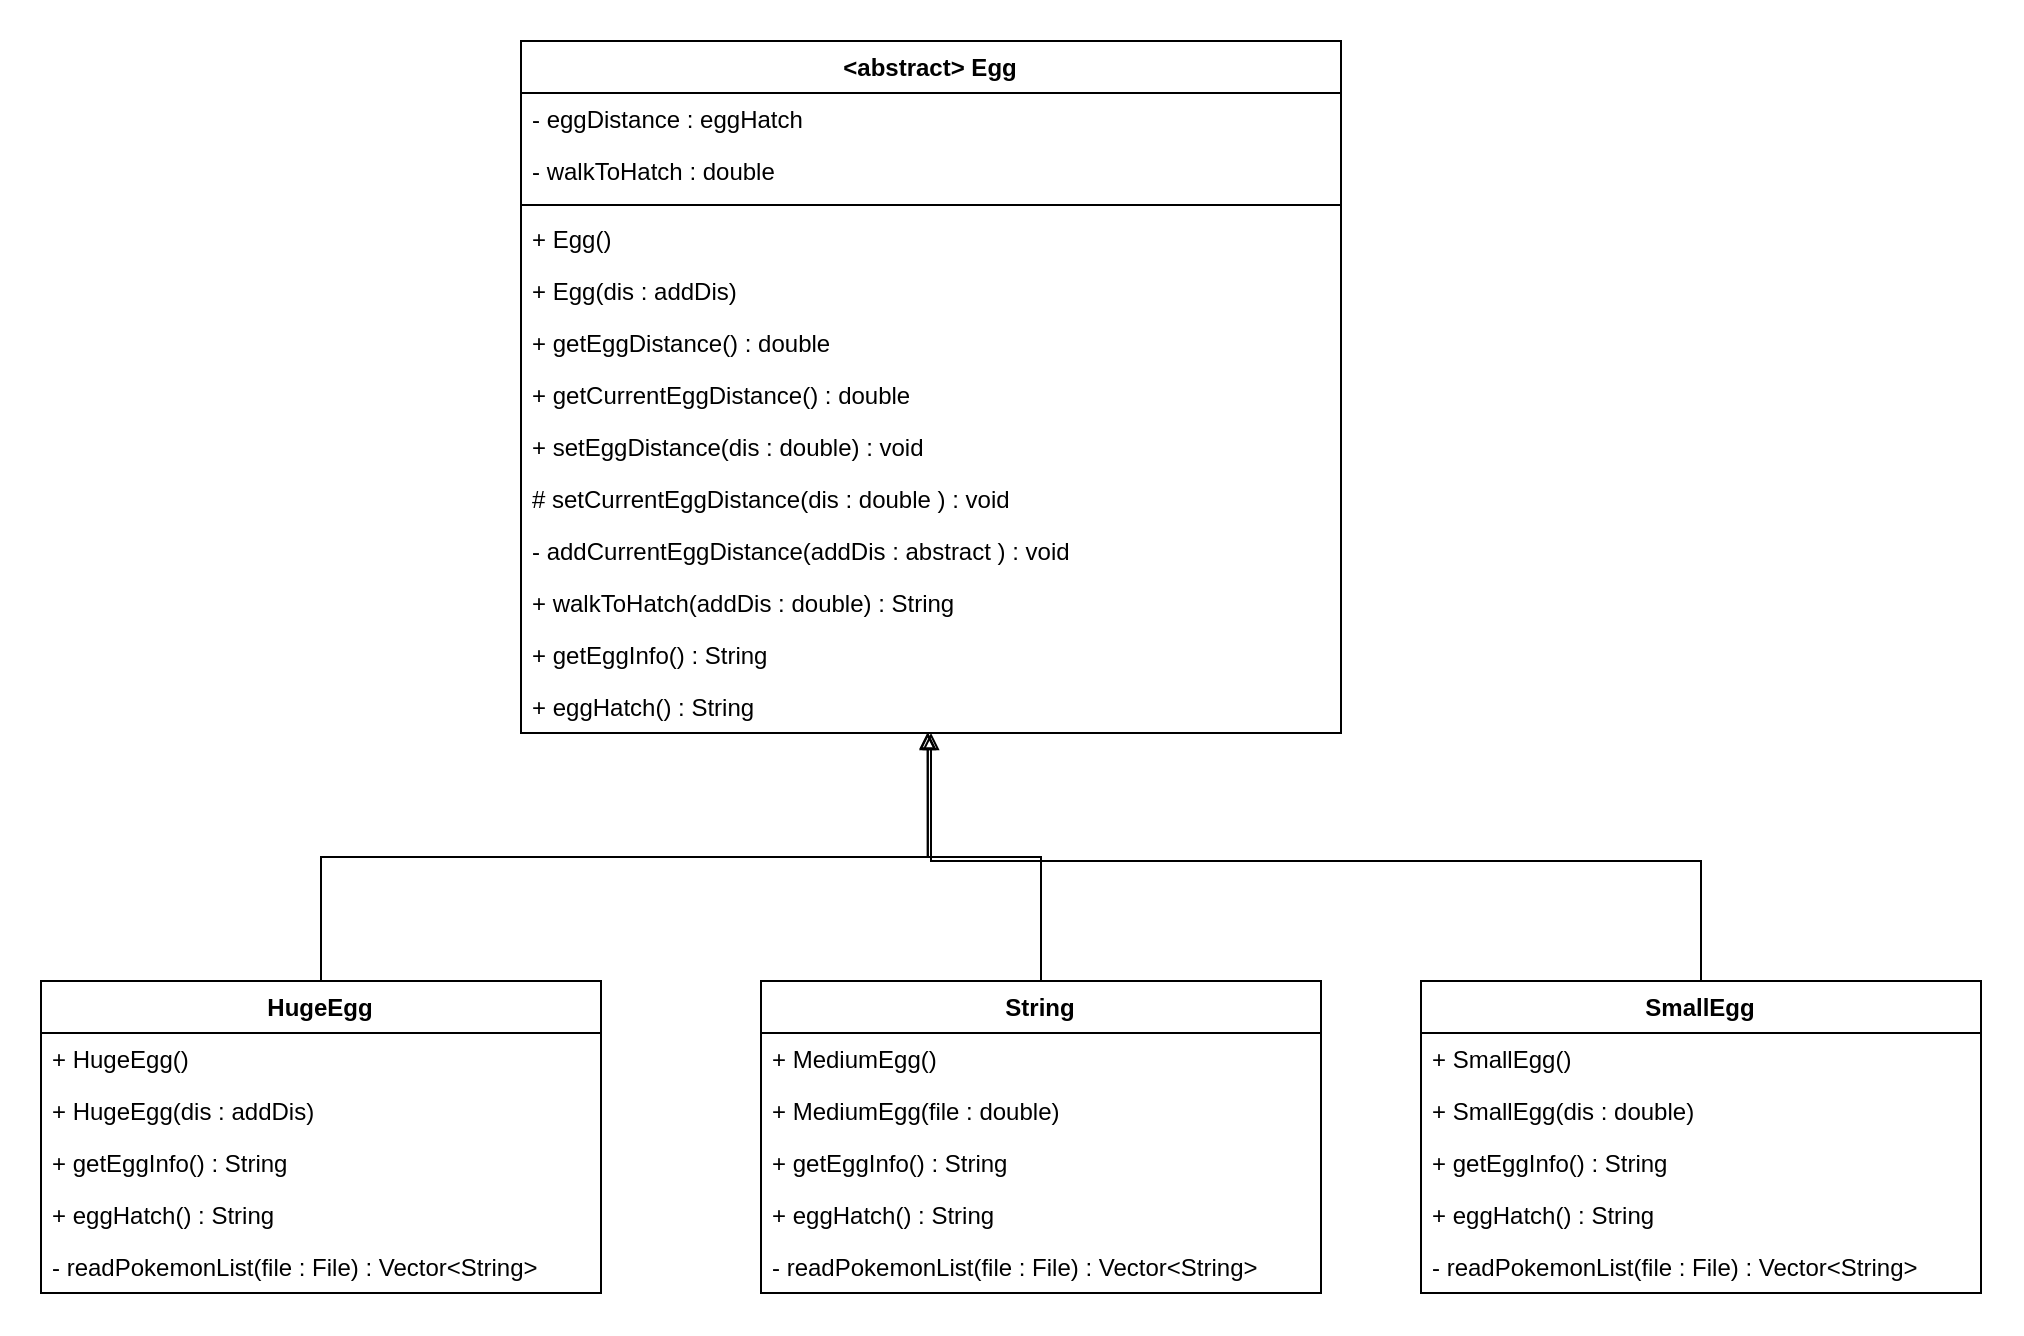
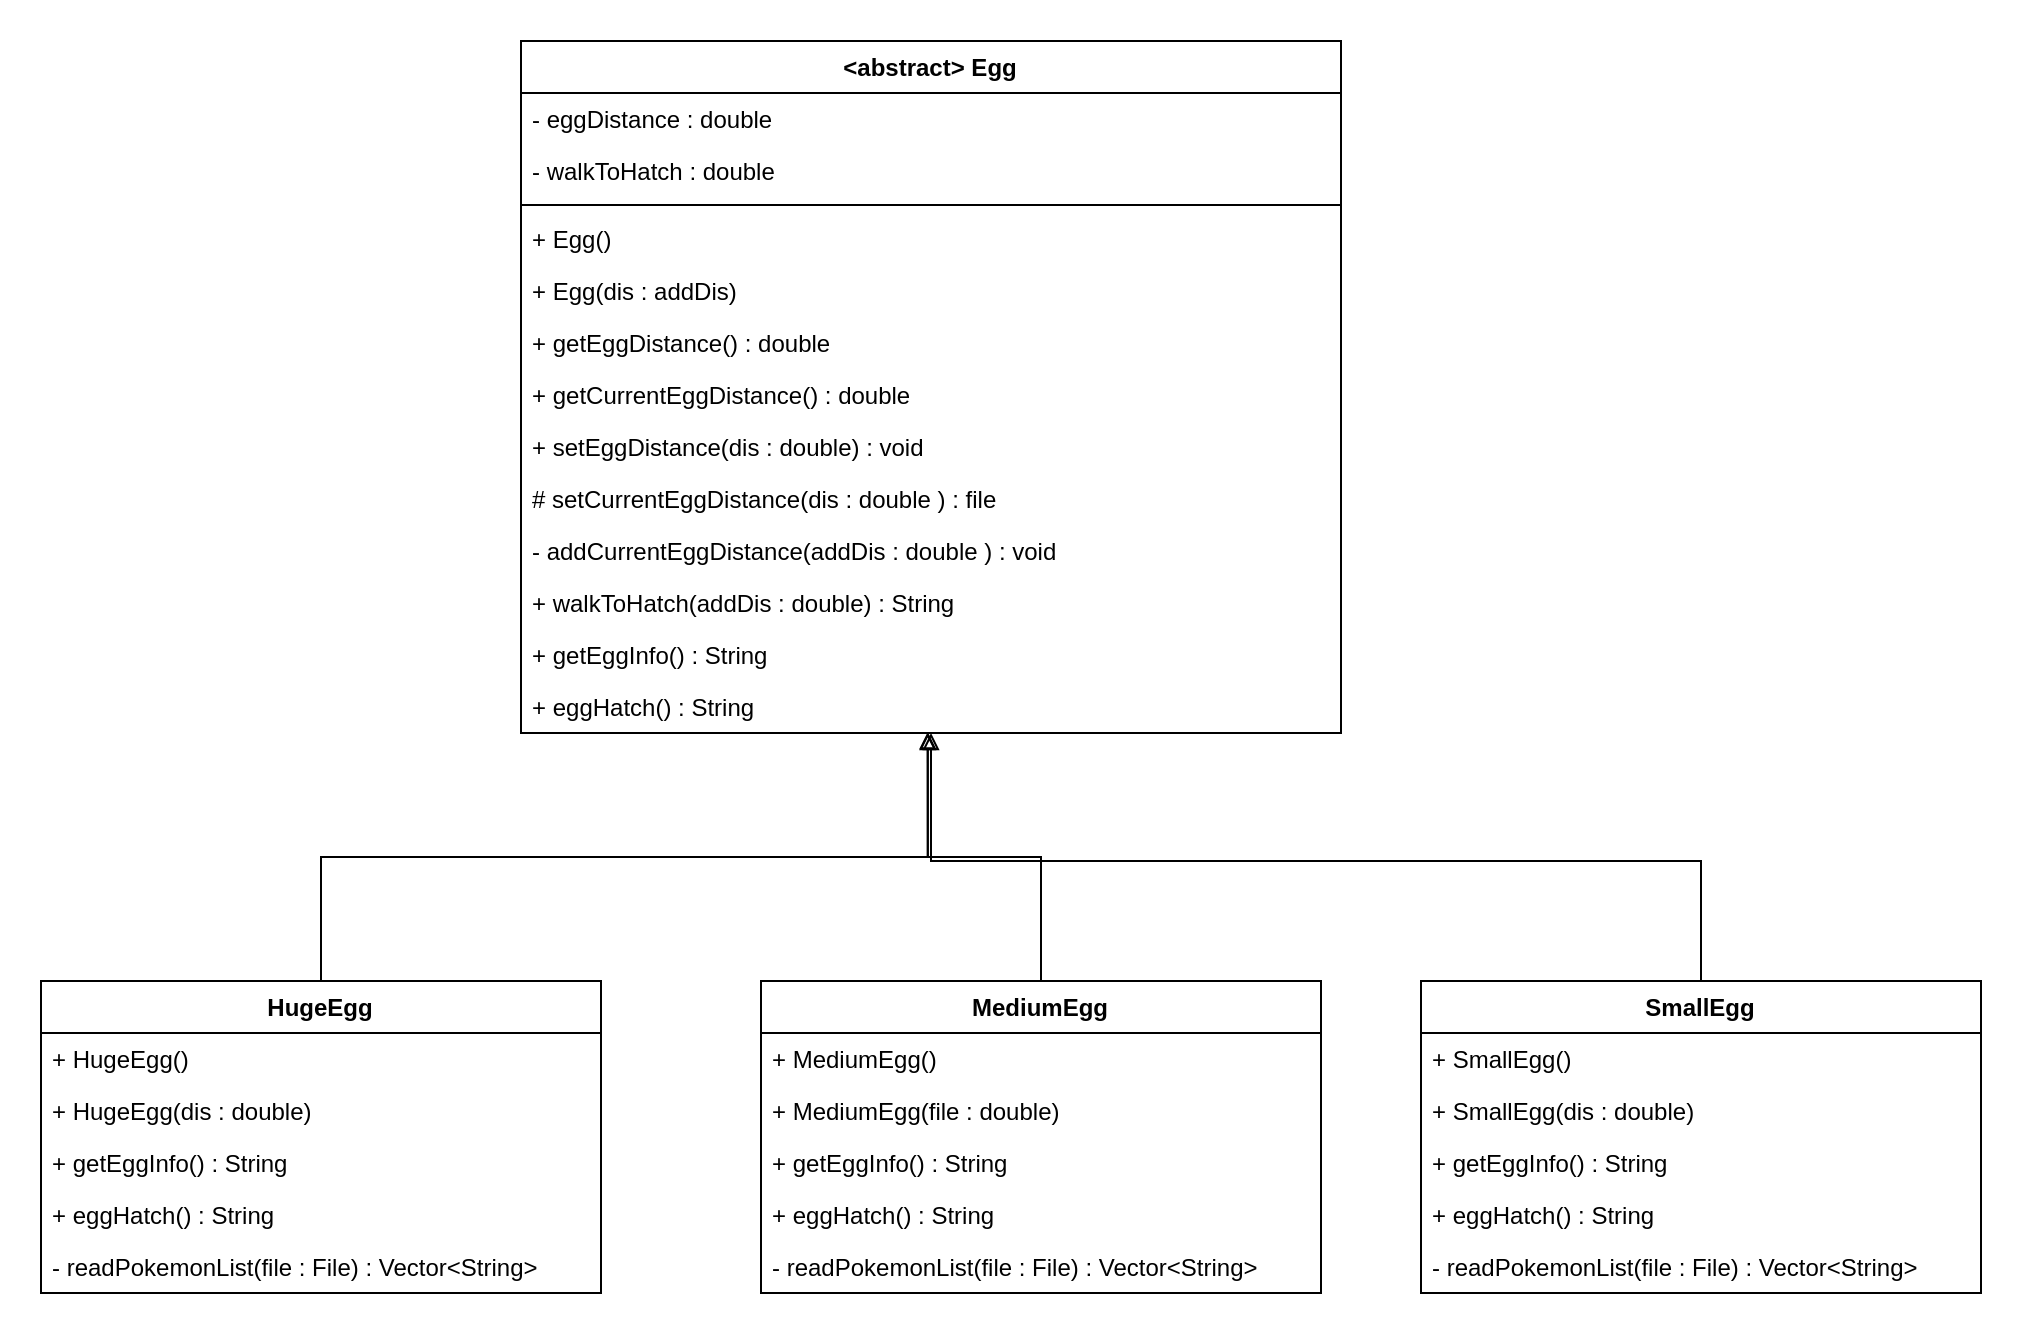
node "- eggDistance : eggHatch": label "- eggDistance : eggHatch" -> "- eggDistance : double"
node "# setCurrentEggDistance(dis : double ) : void": label "# setCurrentEggDistance(dis : double ) : void" -> "# setCurrentEggDistance(dis : double ) : file"
node "- addCurrentEggDistance(addDis : abstract ) : void": label "- addCurrentEggDistance(addDis : abstract ) : void" -> "- addCurrentEggDistance(addDis : double ) : void"
node "String": label "String" -> "MediumEgg"
node "+ HugeEgg(dis : addDis)": label "+ HugeEgg(dis : addDis)" -> "+ HugeEgg(dis : double)"
